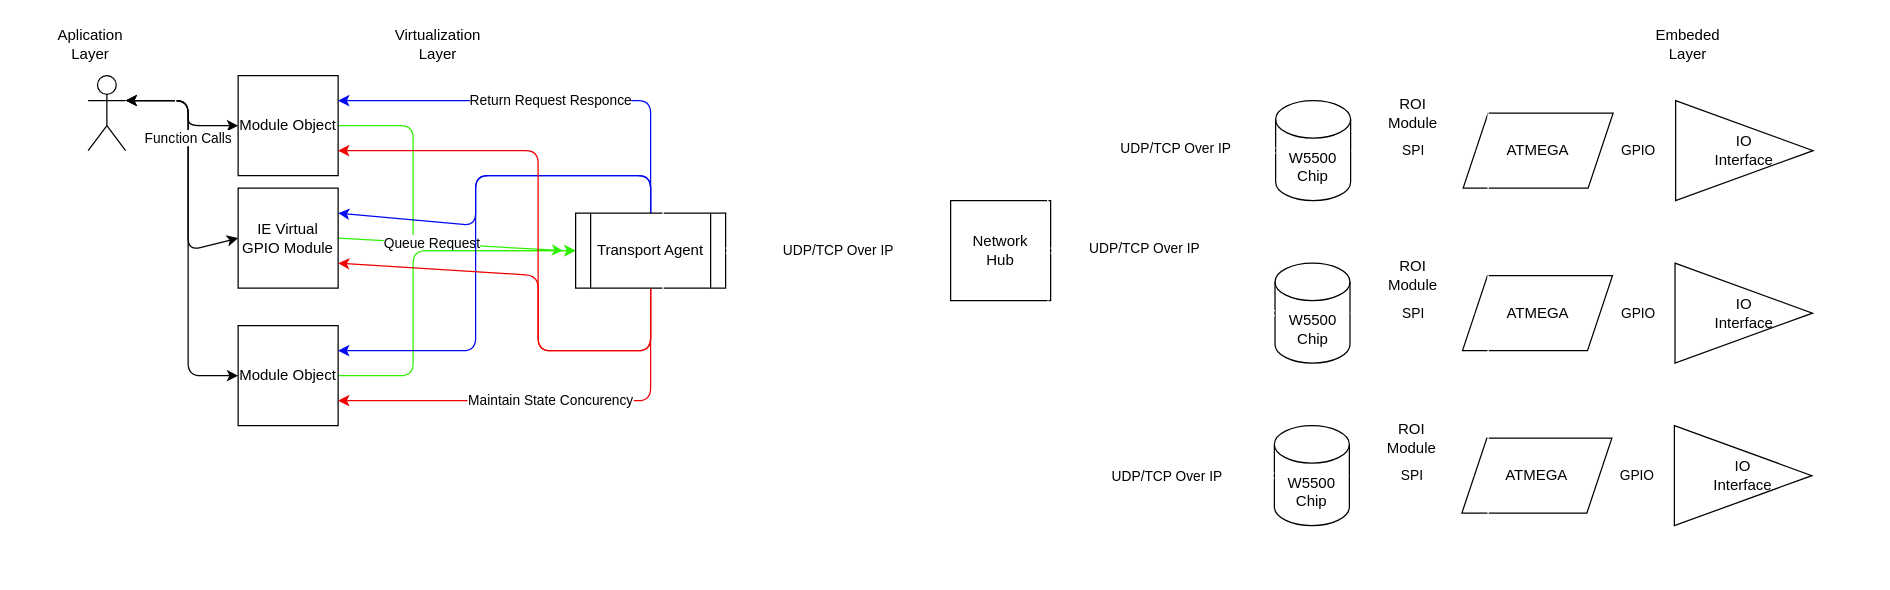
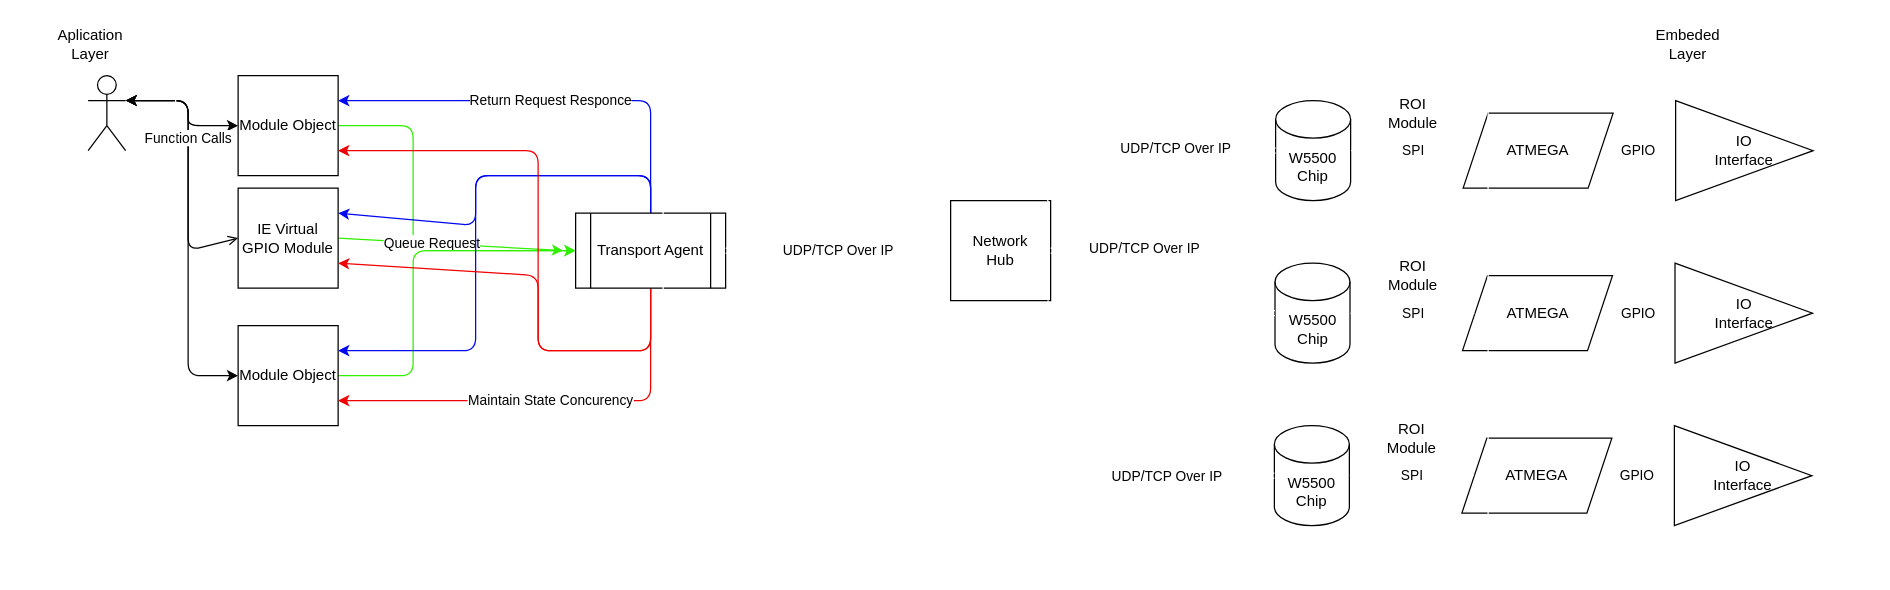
node "Virtualization Layer": removed
edge "External Program Actors" -- "IE Virtual GPIO Module": arrowhead classic -> open
